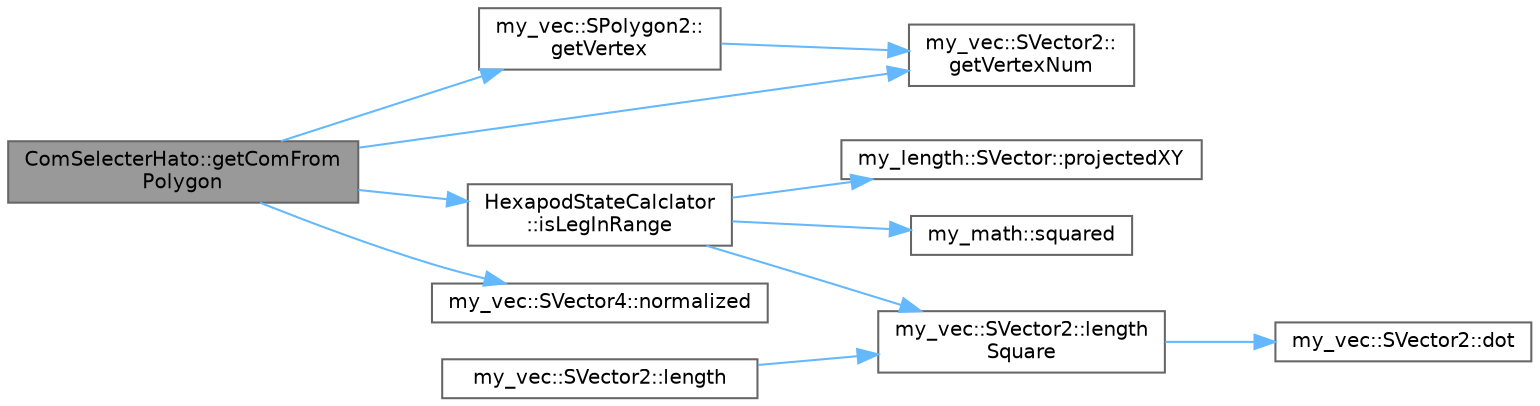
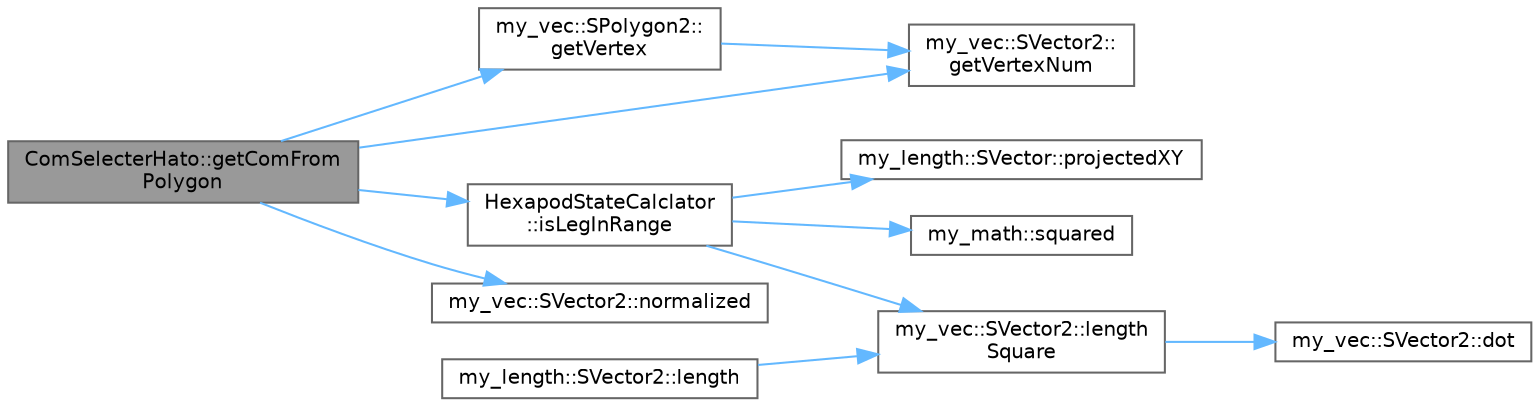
node "my_vec::SVector4::normalized": label "my_vec::SVector4::normalized" -> "my_vec::SVector2::normalized"
node "my_vec::SVector2::length": label "my_vec::SVector2::length" -> "my_length::SVector2::length"
